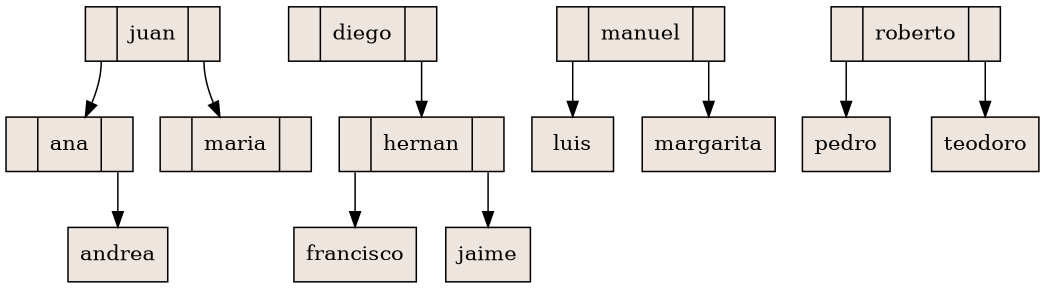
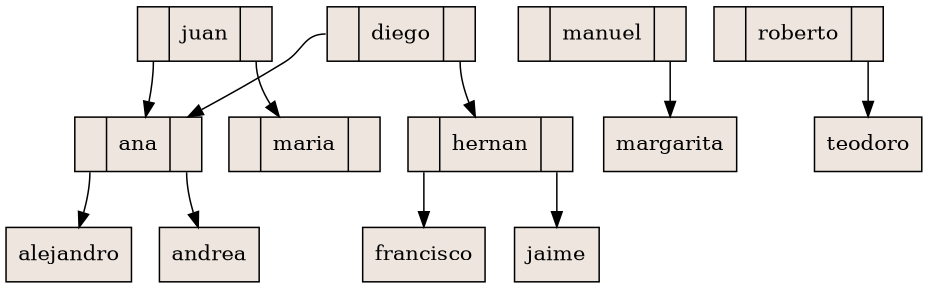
edge "diego" -> "ana": added
node "luis": removed
node "pedro": removed
node "alejandro": added
